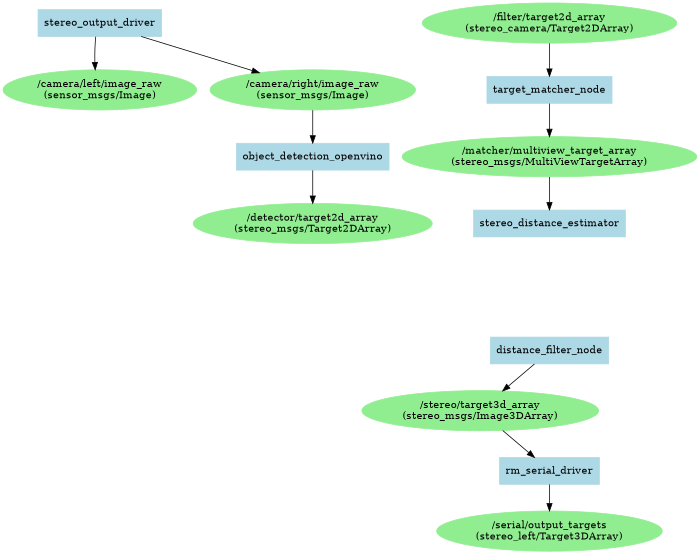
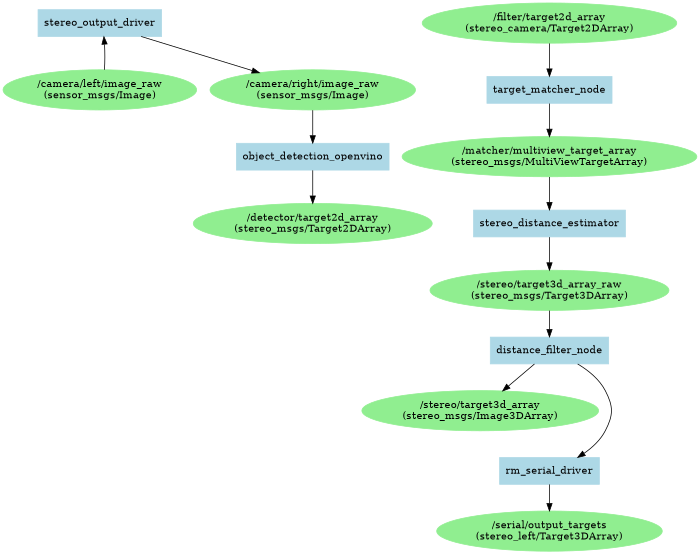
edge "stereo_output_driver" -> "/camera/left/image_raw (sensor_msgs/Image)": reversed
node "/stereo/target3d_array_raw (stereo_msgs/Target3DArray)": added
edge "/stereo/target3d_array (stereo_msgs/Image3DArray)" -> "rm_serial_driver": now "distance_filter_node" -> "rm_serial_driver"
